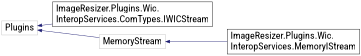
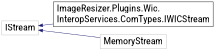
node "Plugins": label "Plugins" -> "IStream"
node "ImageResizer.Plugins.Wic. InteropServices.MemoryIStream": removed
